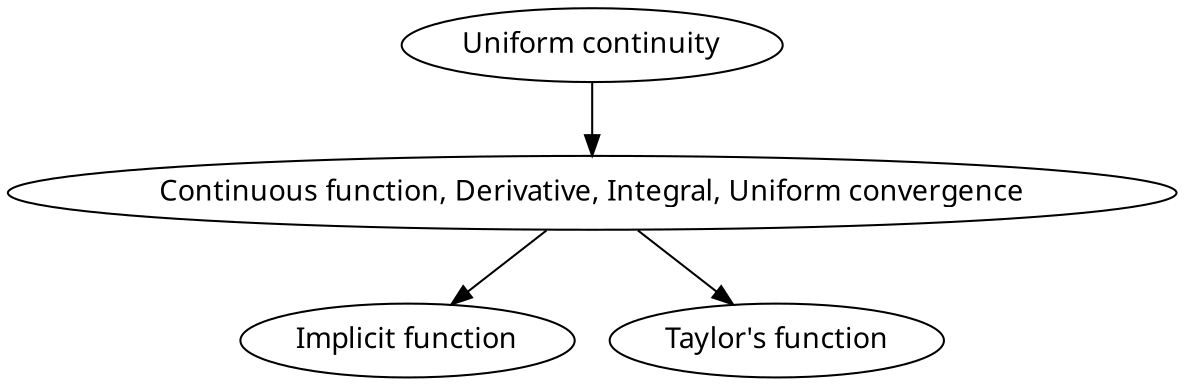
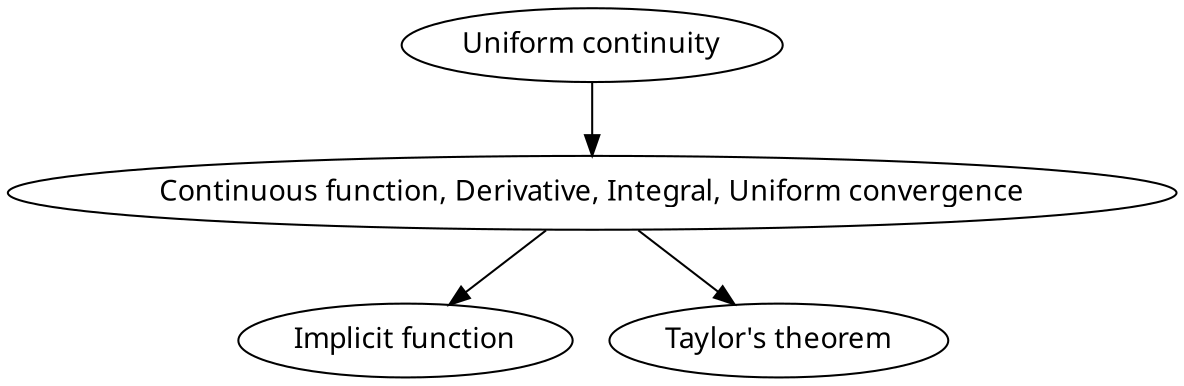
node "Taylor's function": label "Taylor's function" -> "Taylor's theorem"
